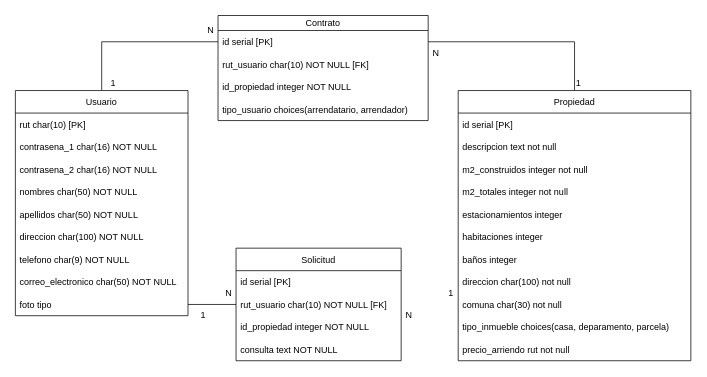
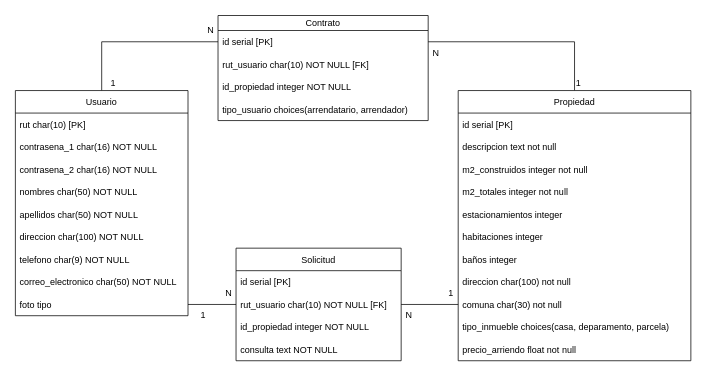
edge "Solicitud" -- "comuna char(30) not null": added
node "precio_arriendo rut not null": label "precio_arriendo rut not null" -> "precio_arriendo float not null"
